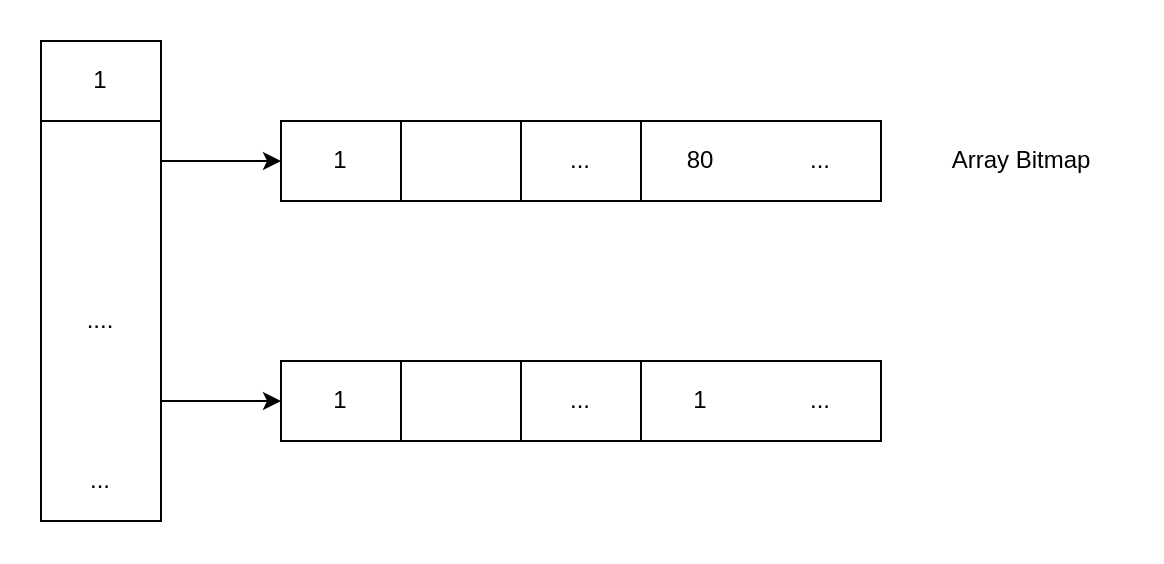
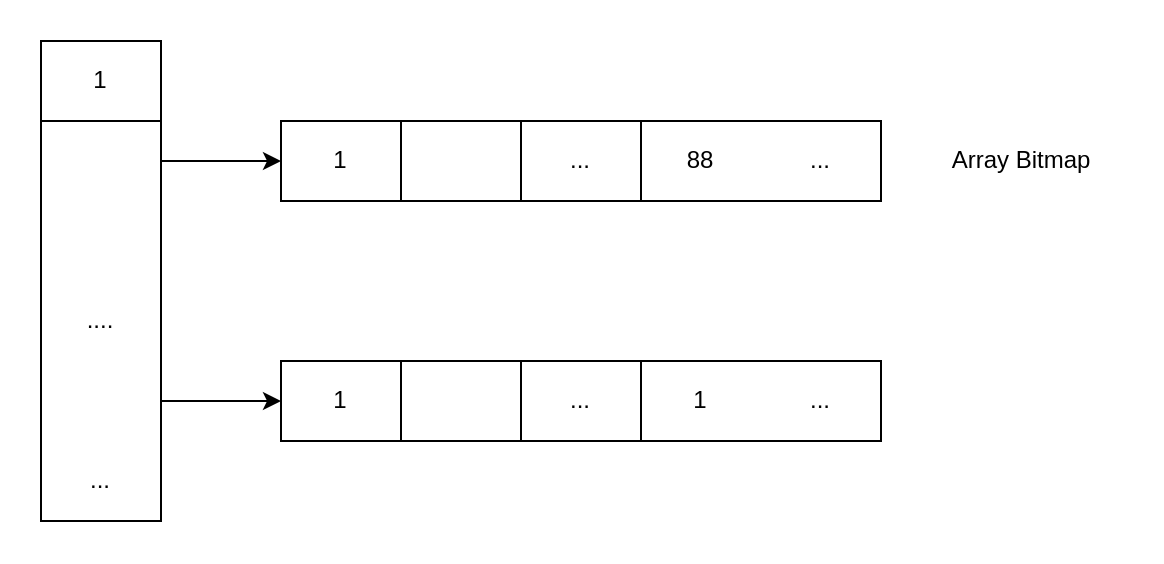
node "80": label "80" -> "88"
